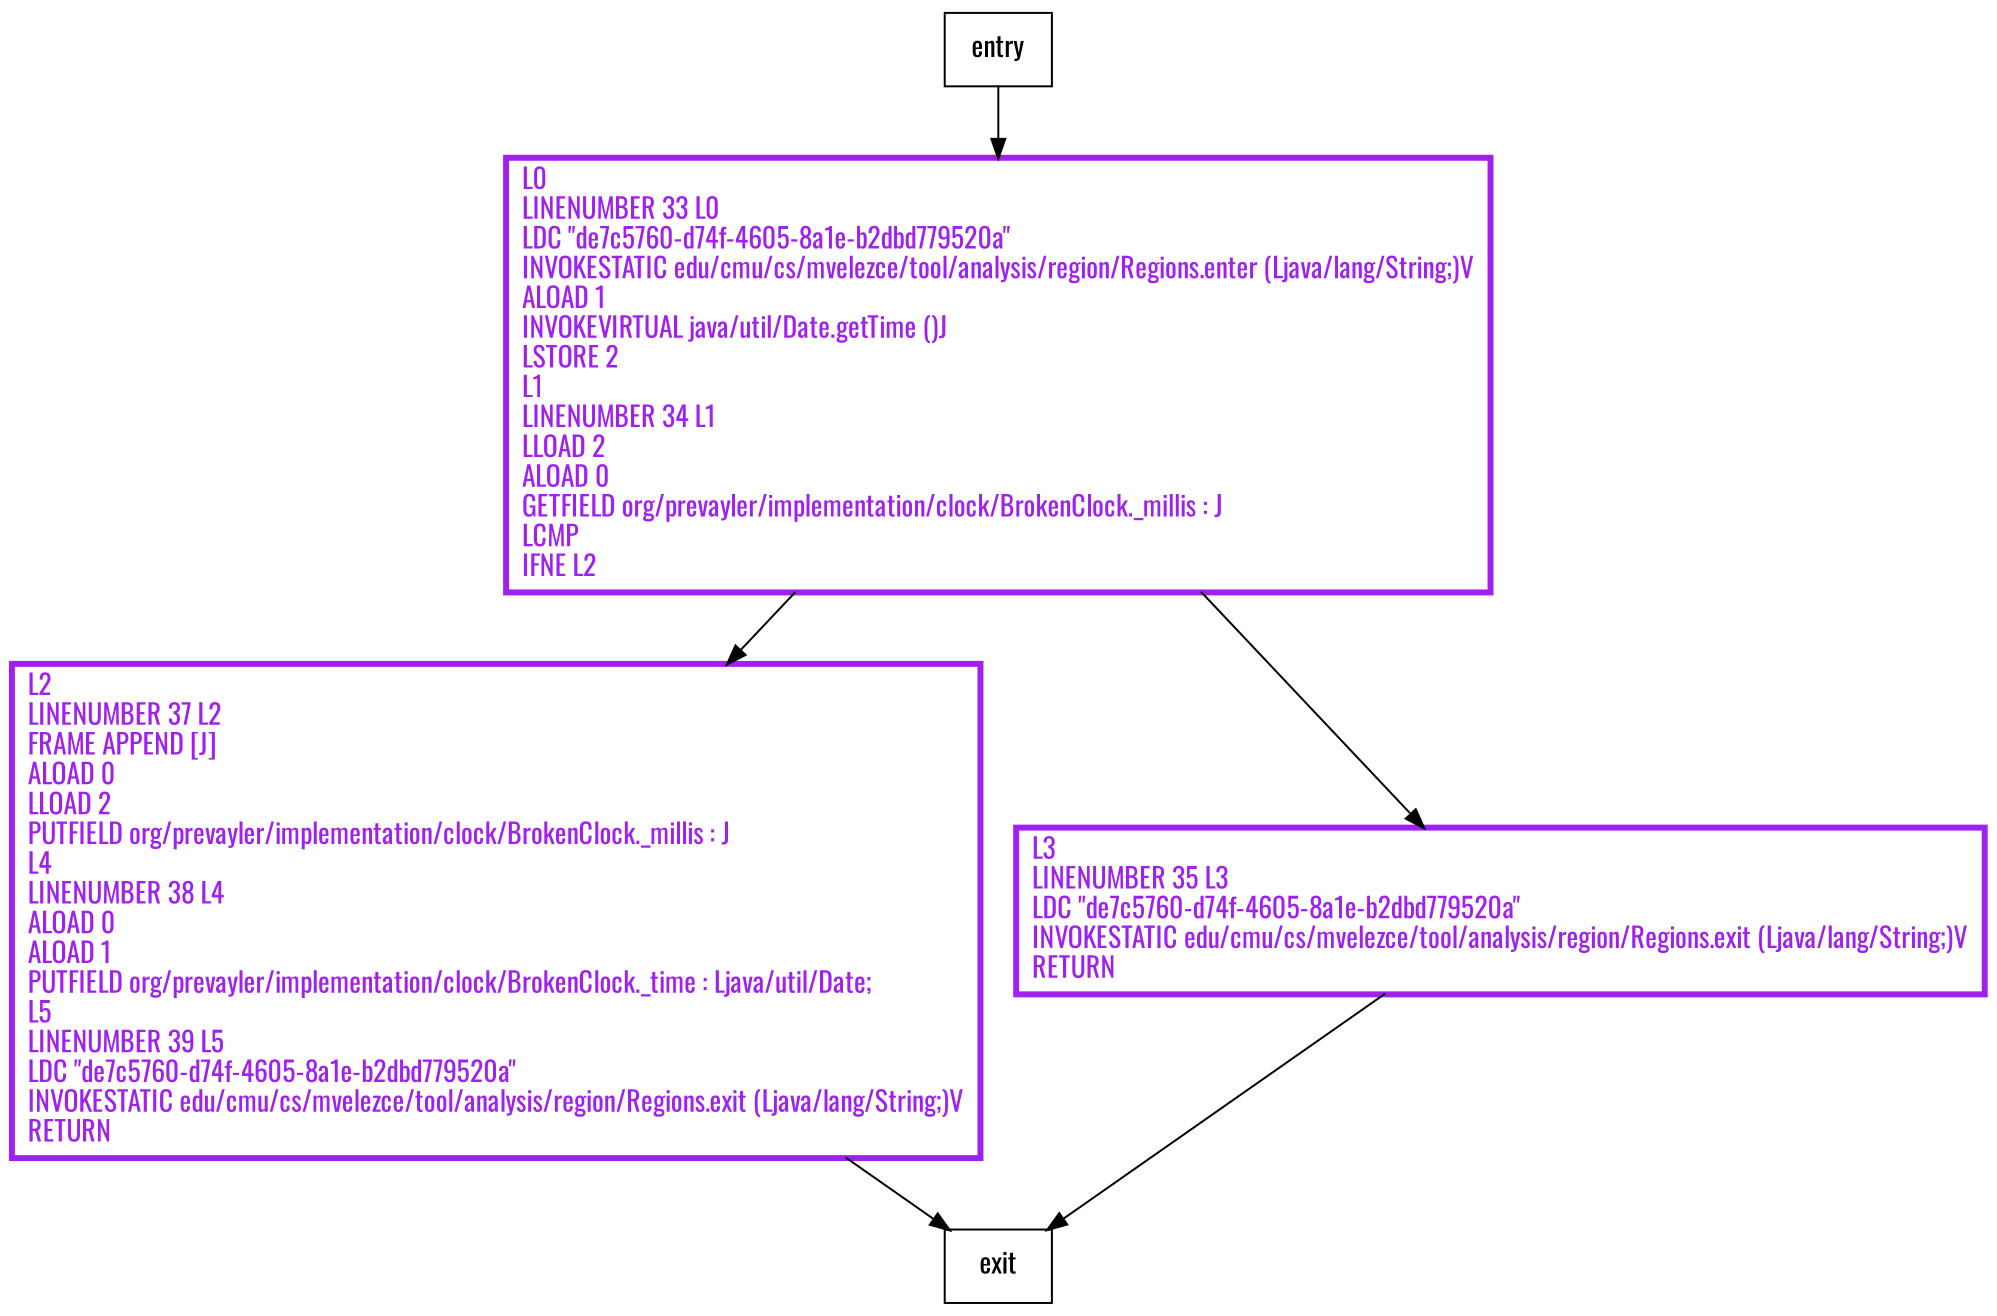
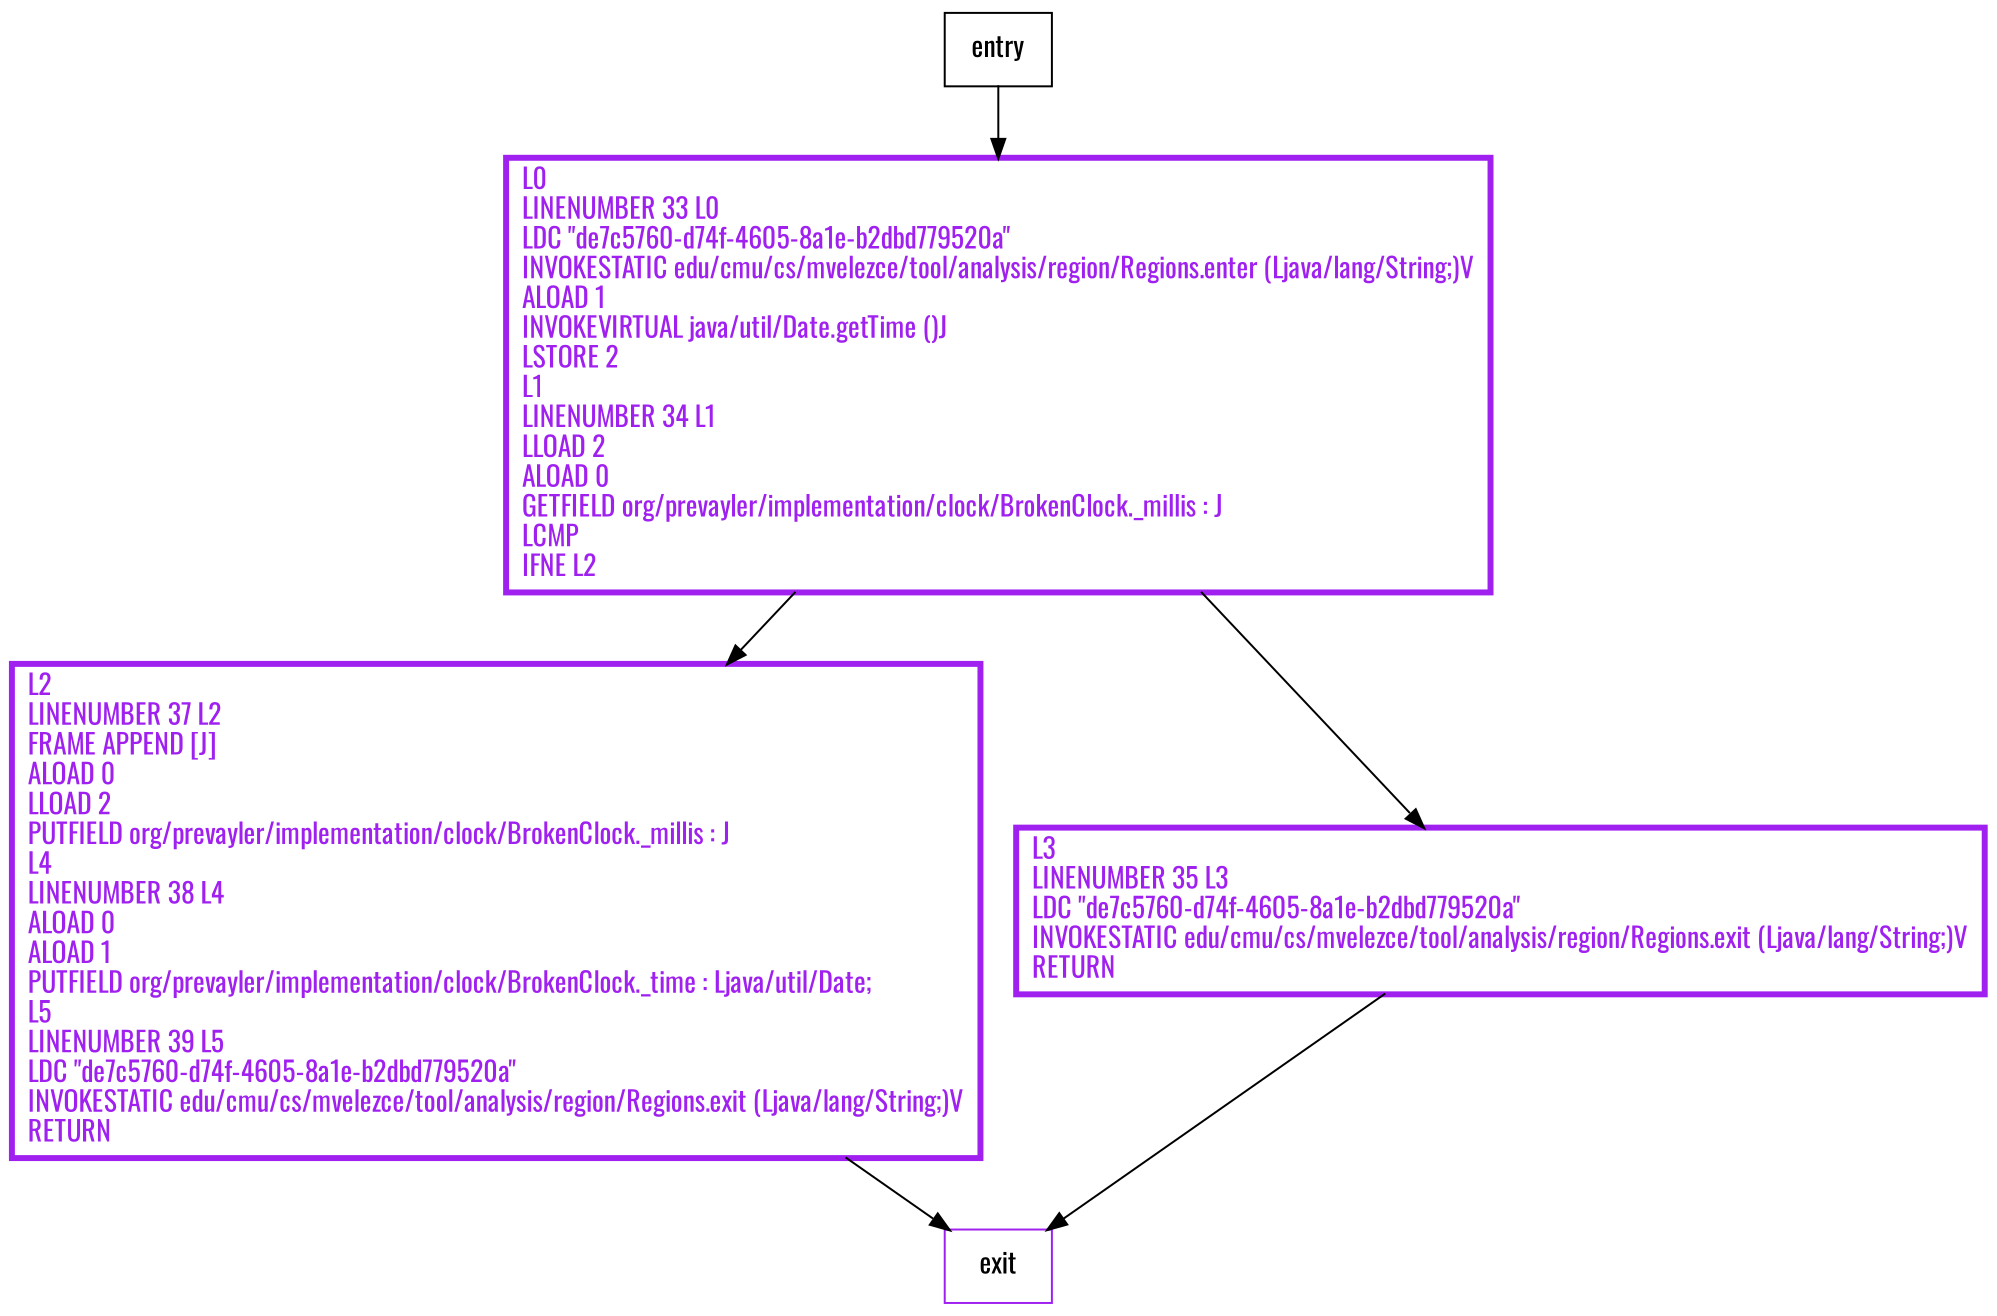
node "exit": color black -> purple
